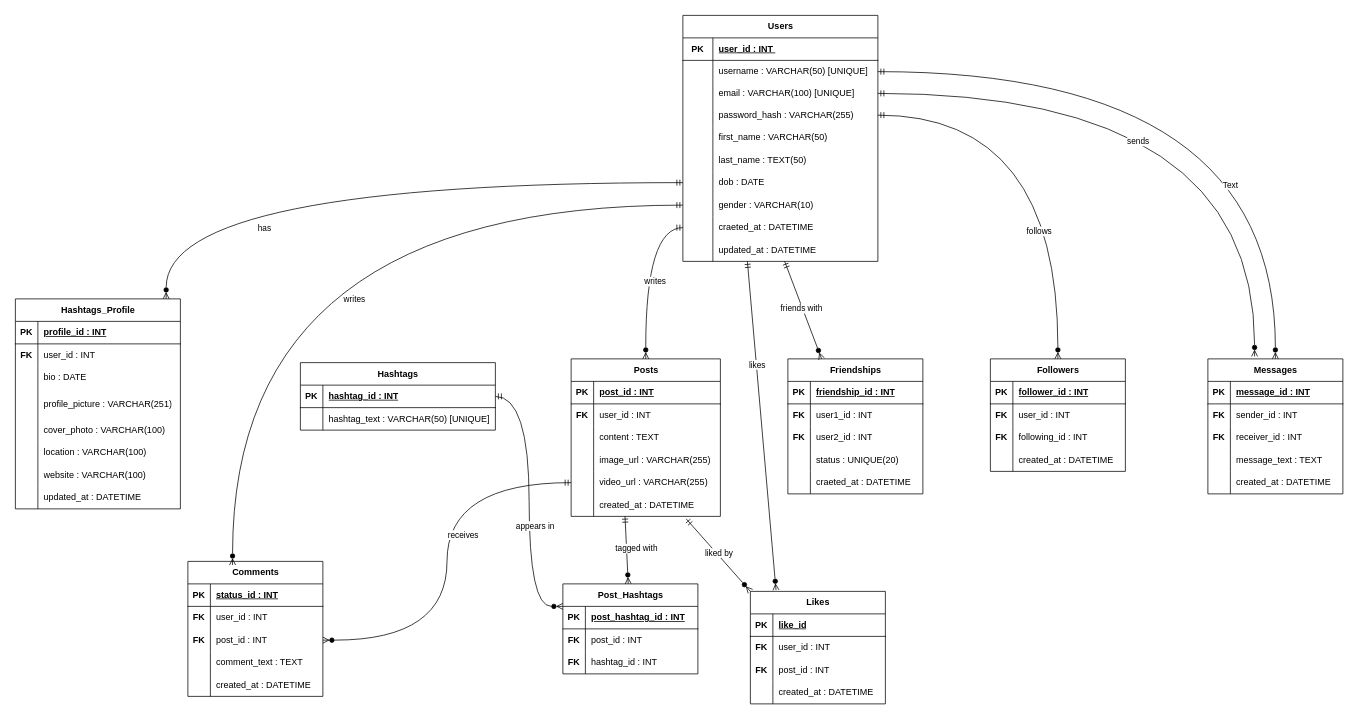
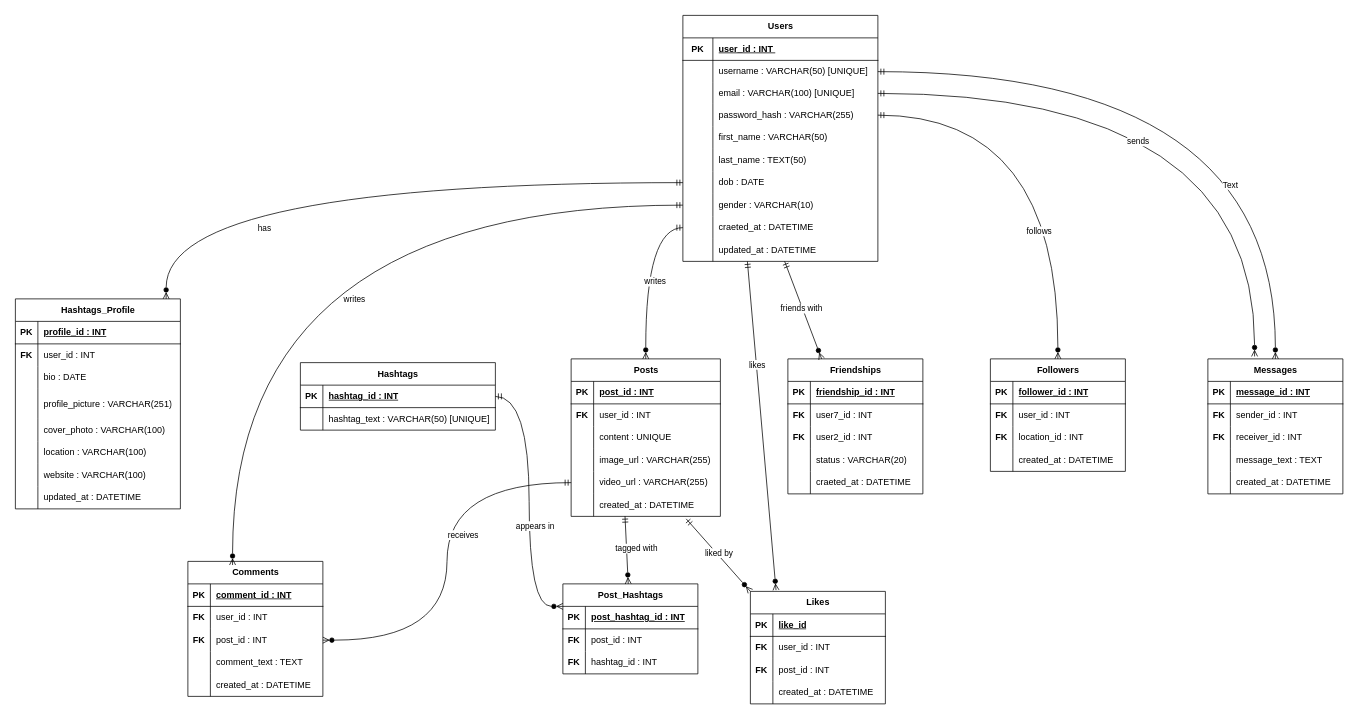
node "user1_id : INT": label "user1_id : INT" -> "user7_id : INT"
node "content : TEXT": label "content : TEXT" -> "content : UNIQUE"
node "following_id : INT": label "following_id : INT" -> "location_id : INT"
node "status : UNIQUE(20)": label "status : UNIQUE(20)" -> "status : VARCHAR(20)"
node "status_id : INT": label "status_id : INT" -> "comment_id : INT"
